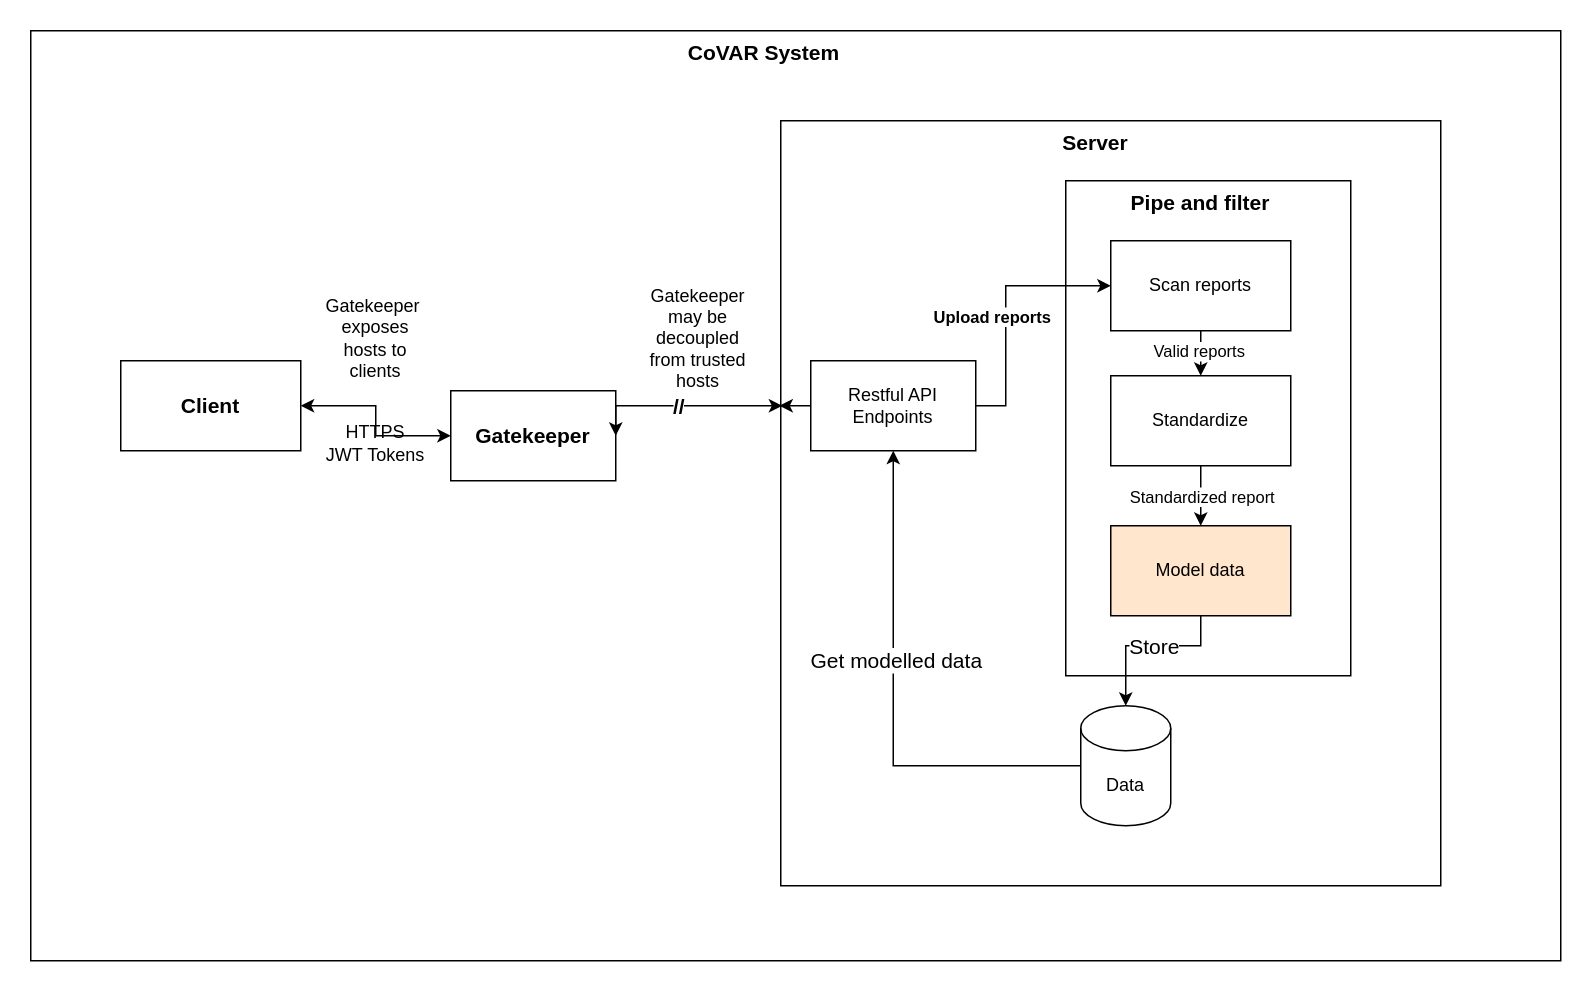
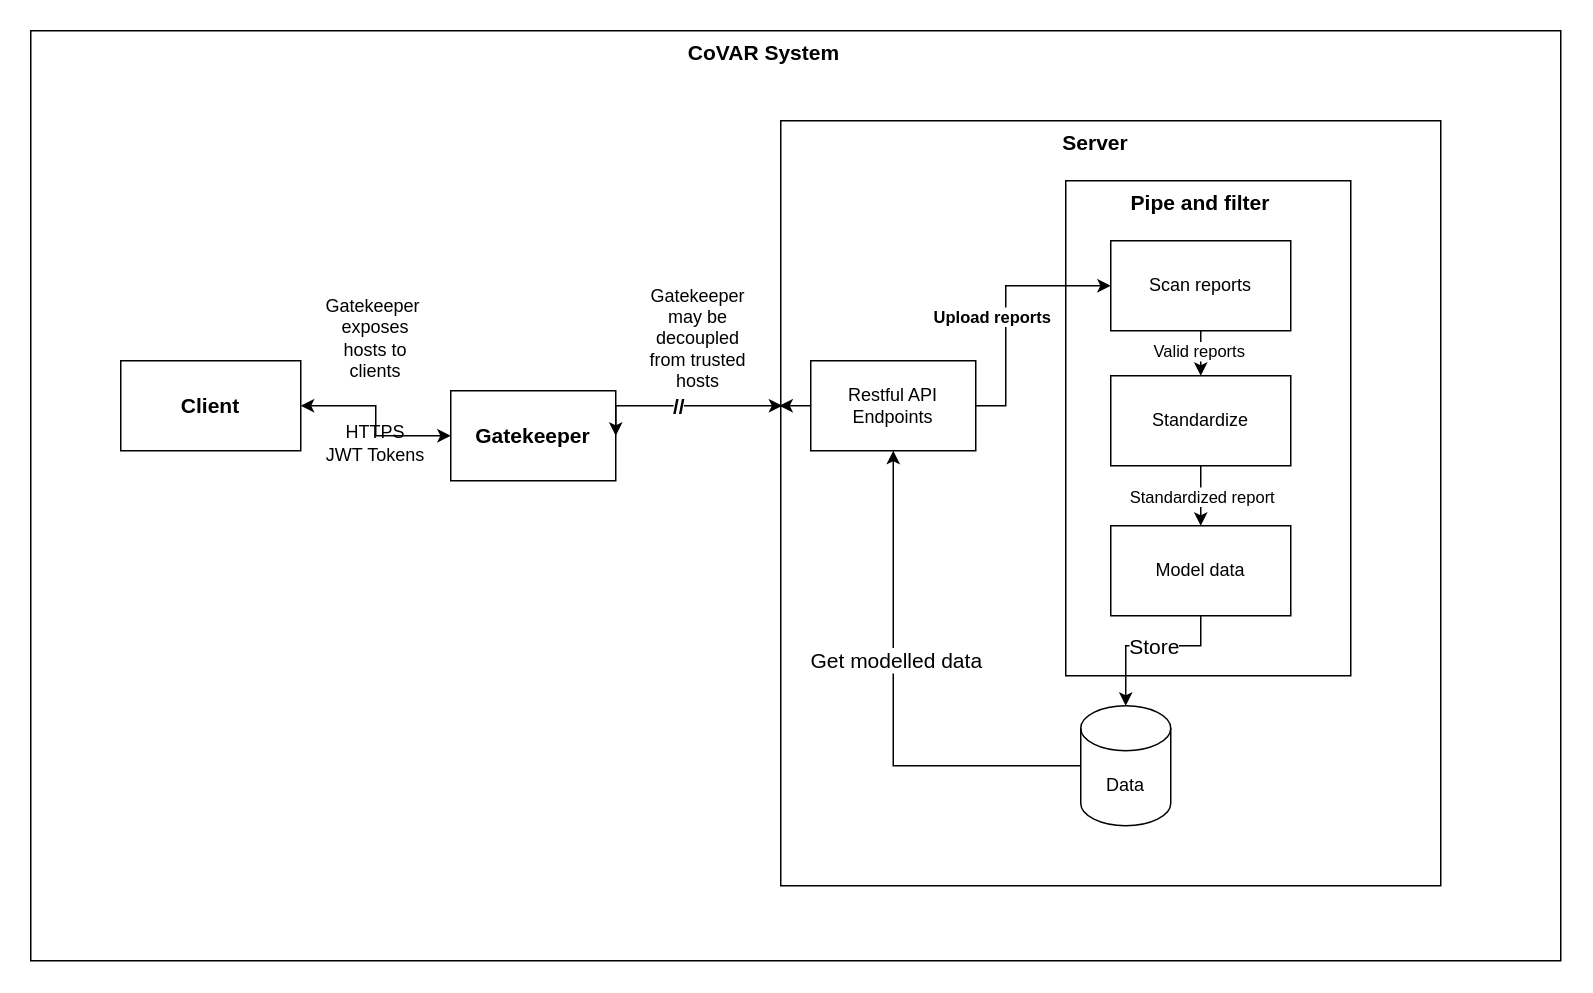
node "Model data": fillcolor #ffe6cc -> #ffffff
